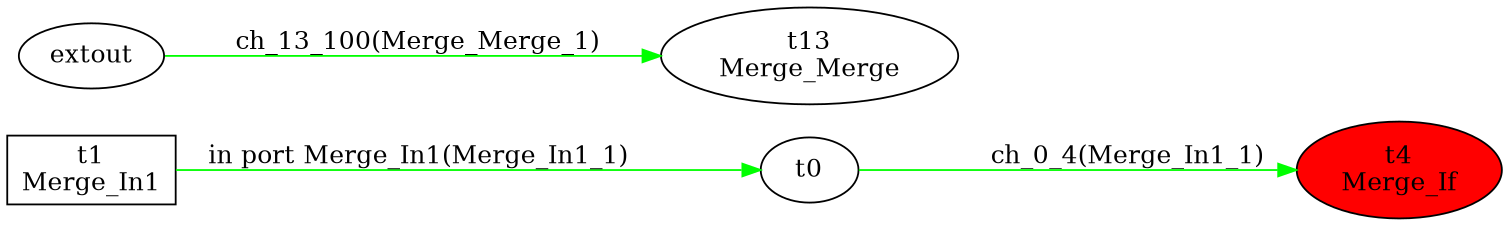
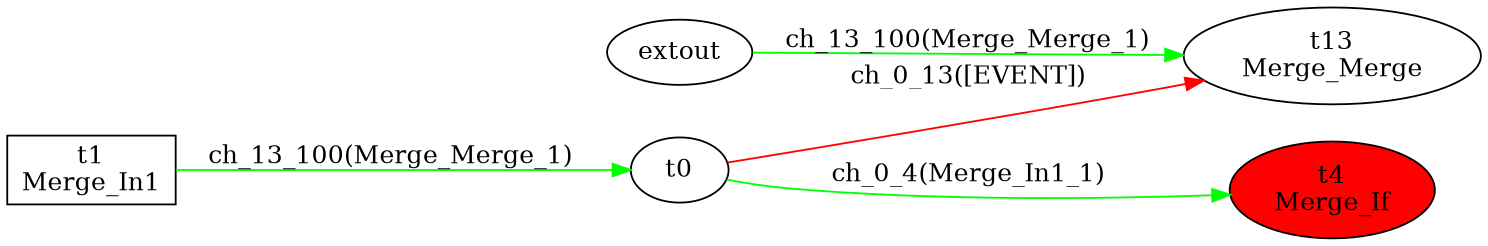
edge "t0" -> "t13 Merge_Merge": added, label "ch_0_13([EVENT])"
edge "t1 Merge_In1" -> "t0": label "in port Merge_In1(Merge_In1_1)" -> "ch_13_100(Merge_Merge_1)"
